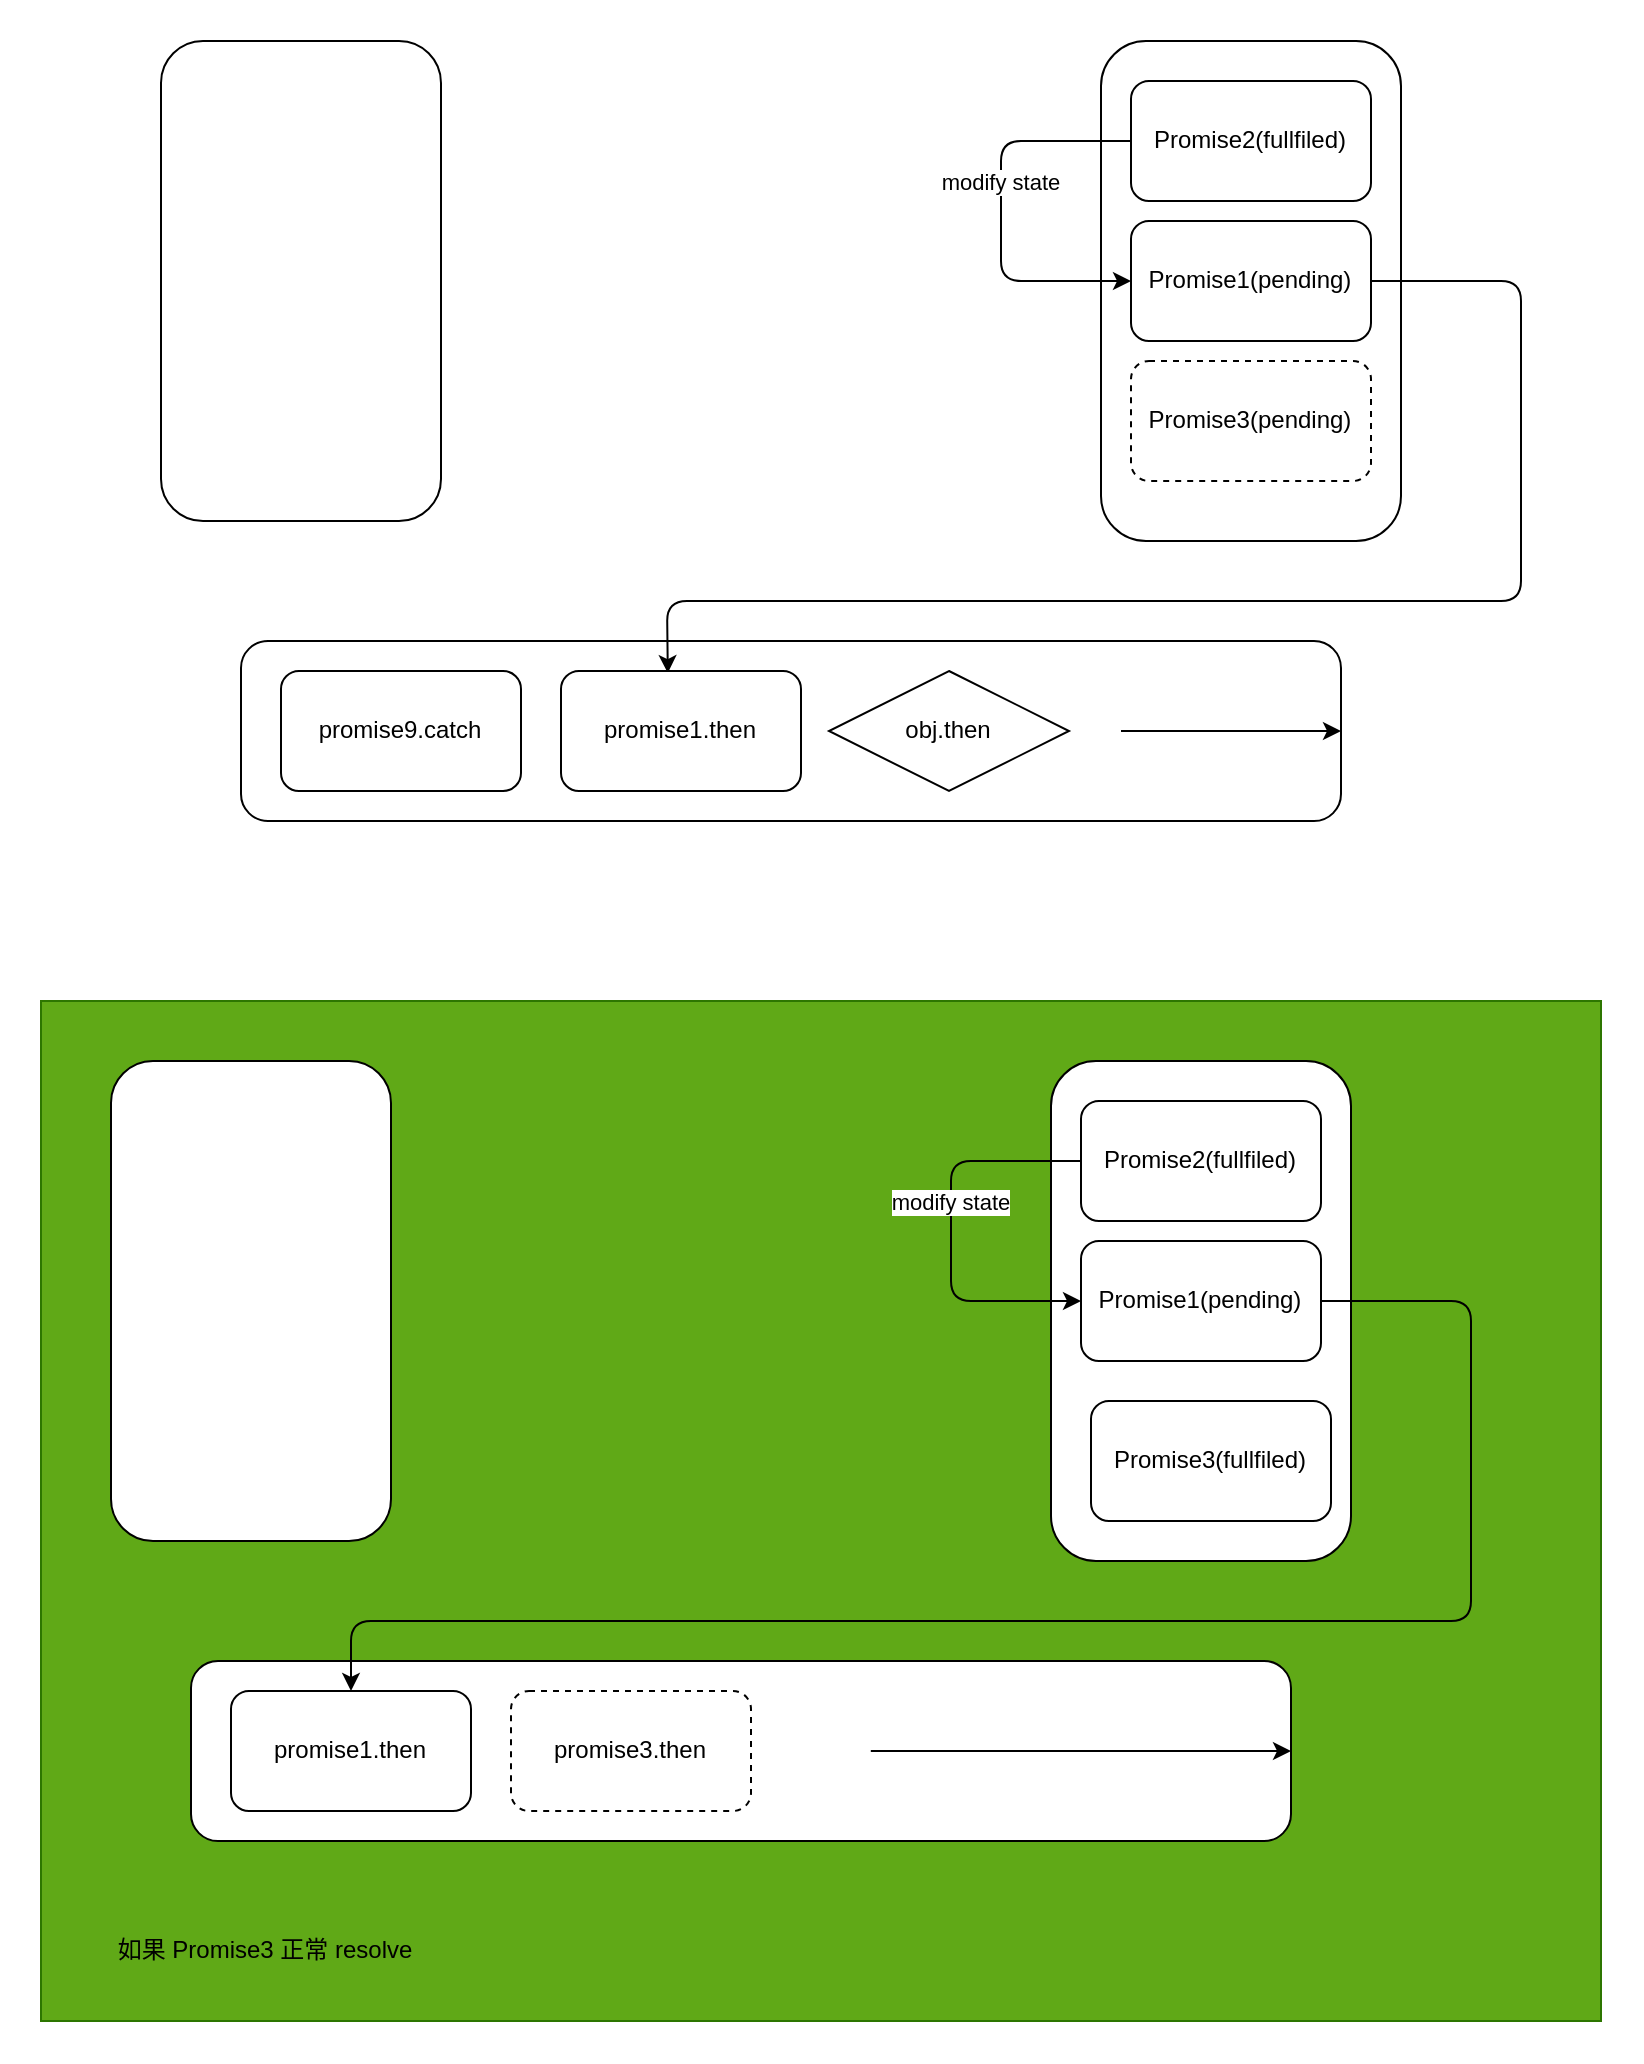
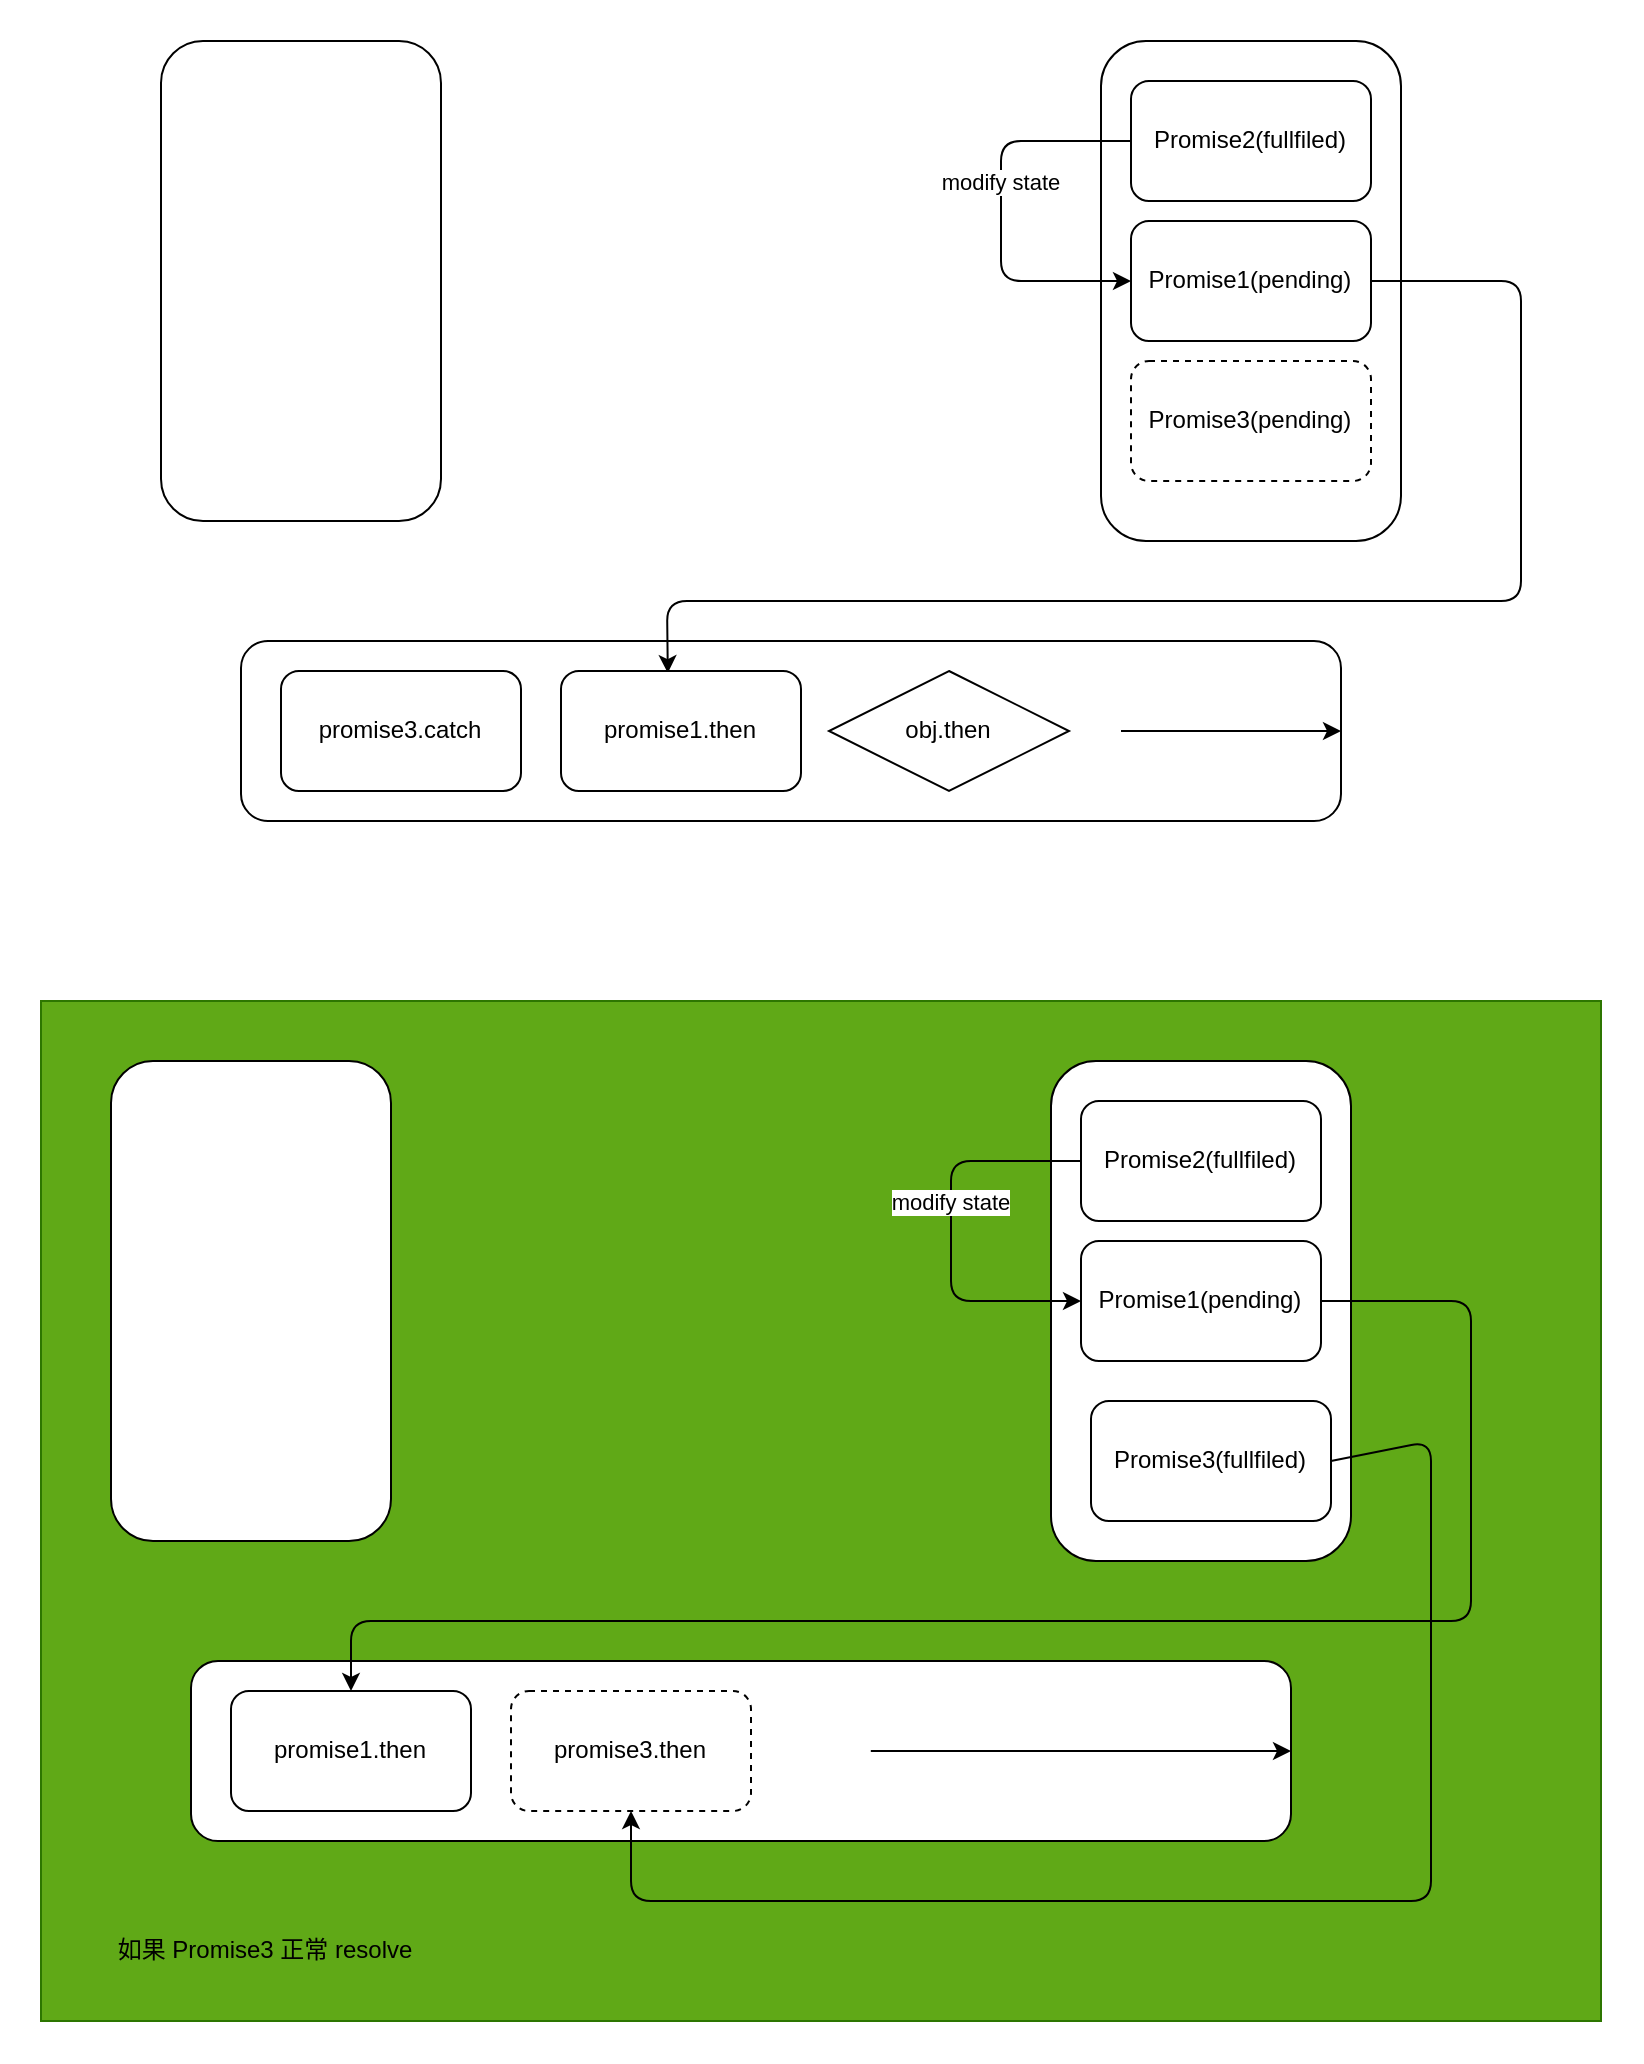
node "promise9.catch": label "promise9.catch" -> "promise3.catch"
edge "Promise3(fullfiled)" -> "promise3.then": added
